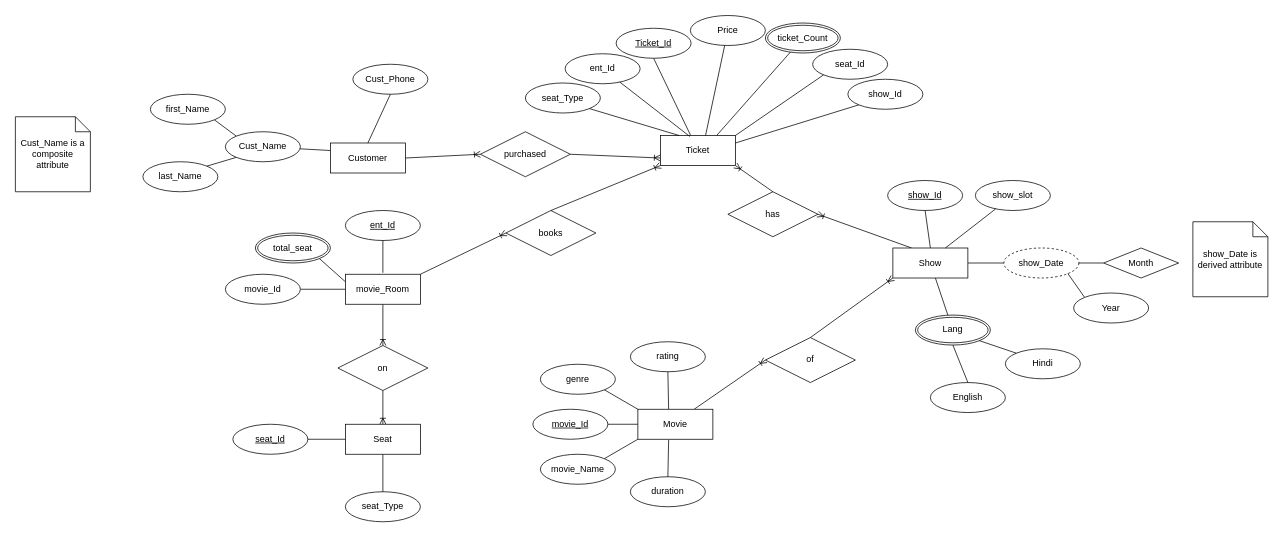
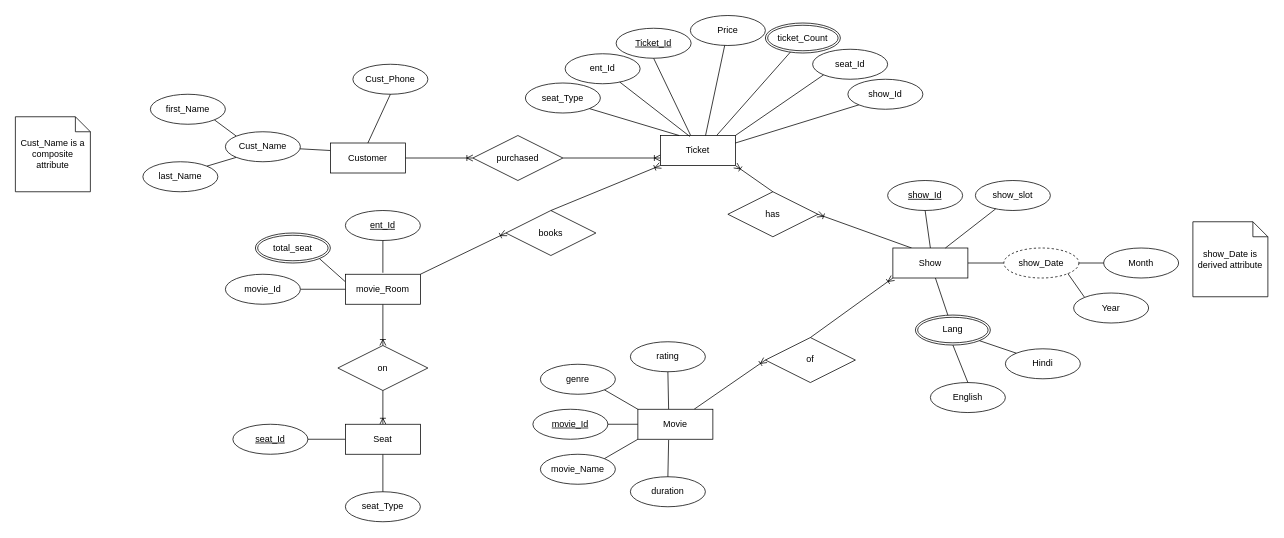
node "purchased": moved (525, 154) -> (518, 158)
node "Month": shape diamond -> ellipse
